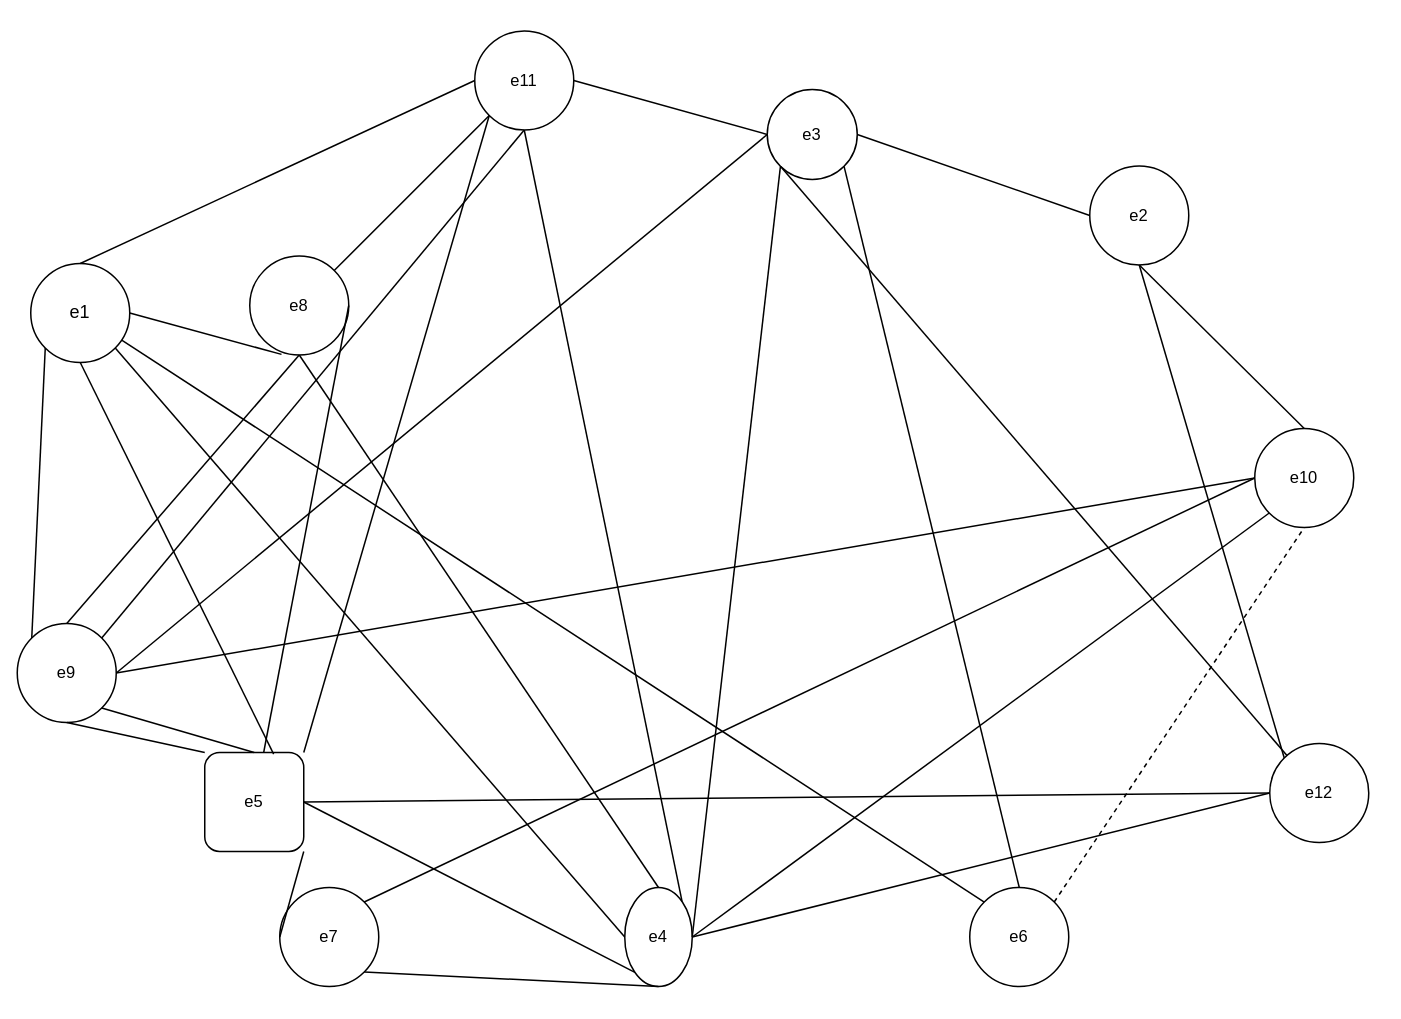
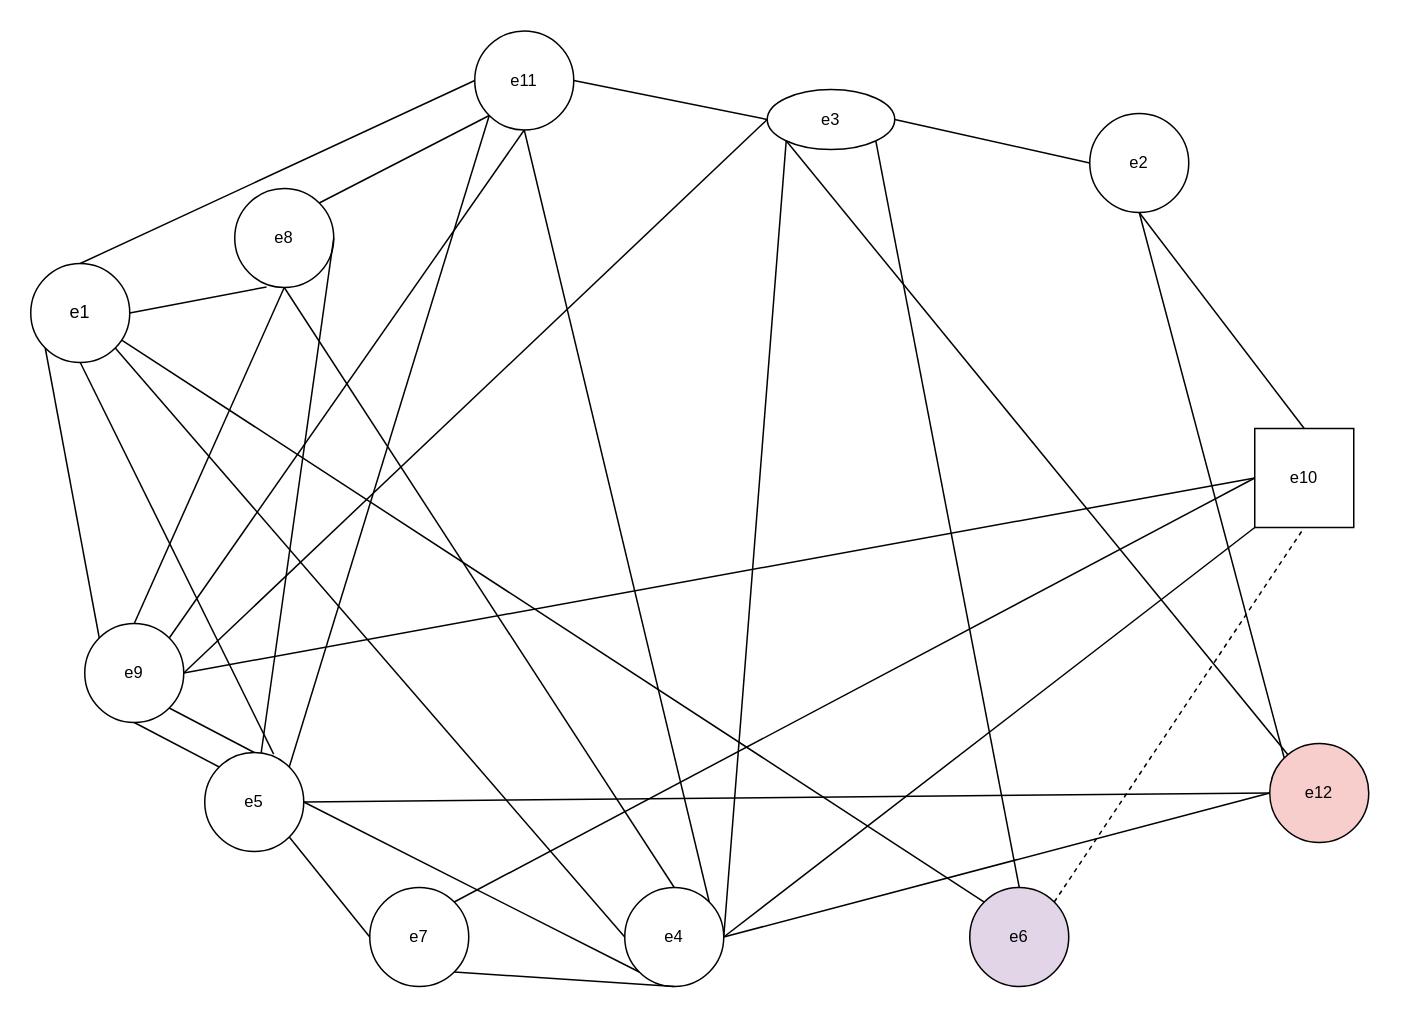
node "e3": size 90x90 -> 128x60
node "e2": moved (1139, 215) -> (1139, 163)
node "e8": moved (299, 305) -> (284, 238)
node "e10": shape ellipse -> rectangle
node "e9": moved (67, 673) -> (134, 673)
node "e12": fillcolor #ffffff -> #f8cecc
node "e5": shape rounded rectangle -> ellipse
node "e7": moved (329, 937) -> (419, 937)
node "e4": size 68x99 -> 99x99
node "e6": fillcolor #ffffff -> #e1d5e7
